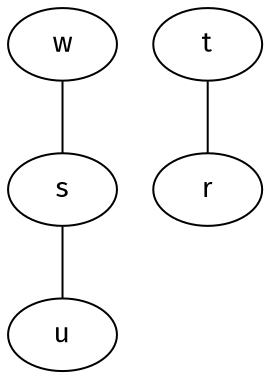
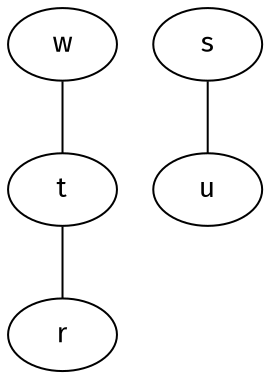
edge "w" -- "s": now "w" -- "t"
